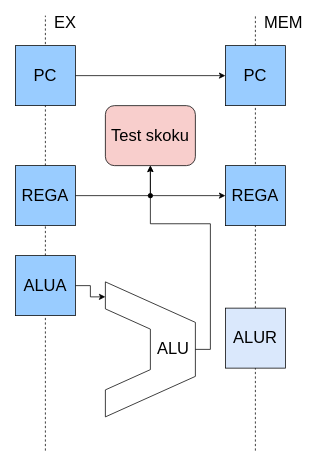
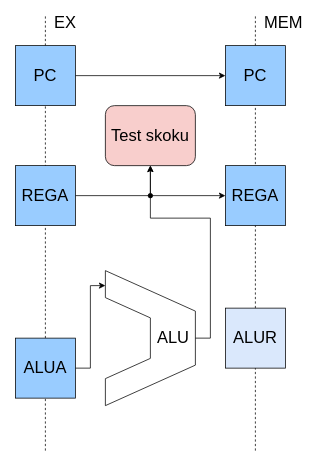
node "ALUA": moved (45, 285) -> (45, 368)
node "ALU": moved (150, 349) -> (150, 338)
